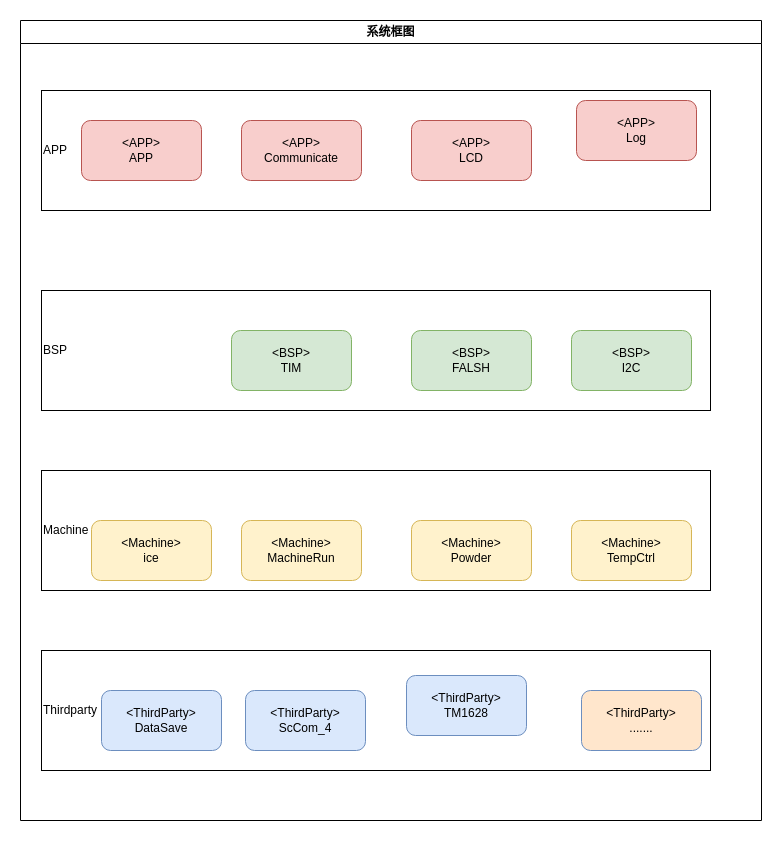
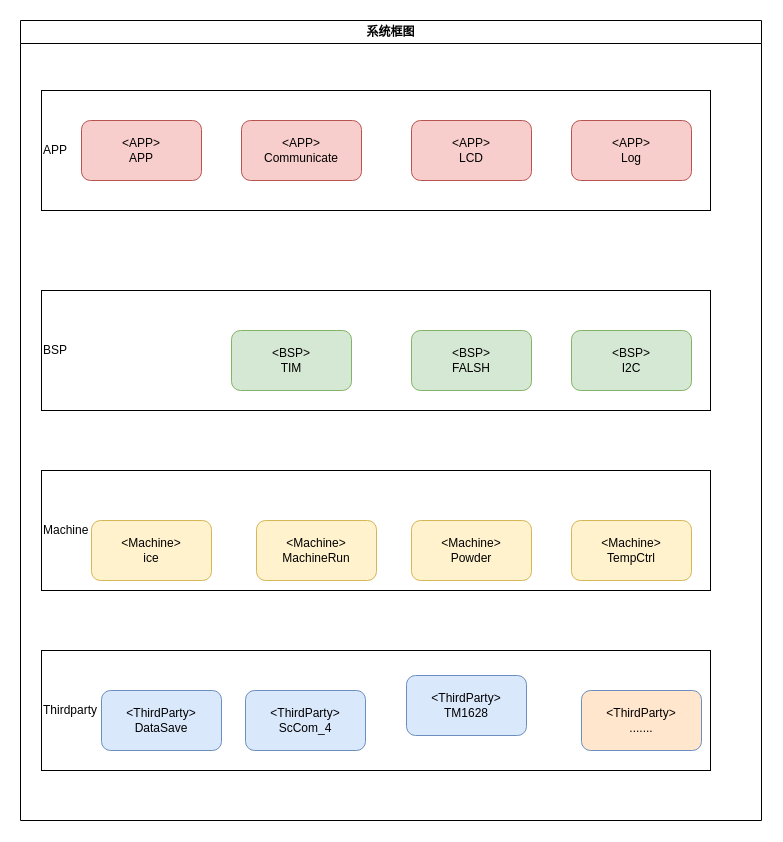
node "<APP> Log": moved (637, 131) -> (632, 151)
node "<Machine> MachineRun": moved (302, 551) -> (317, 551)
